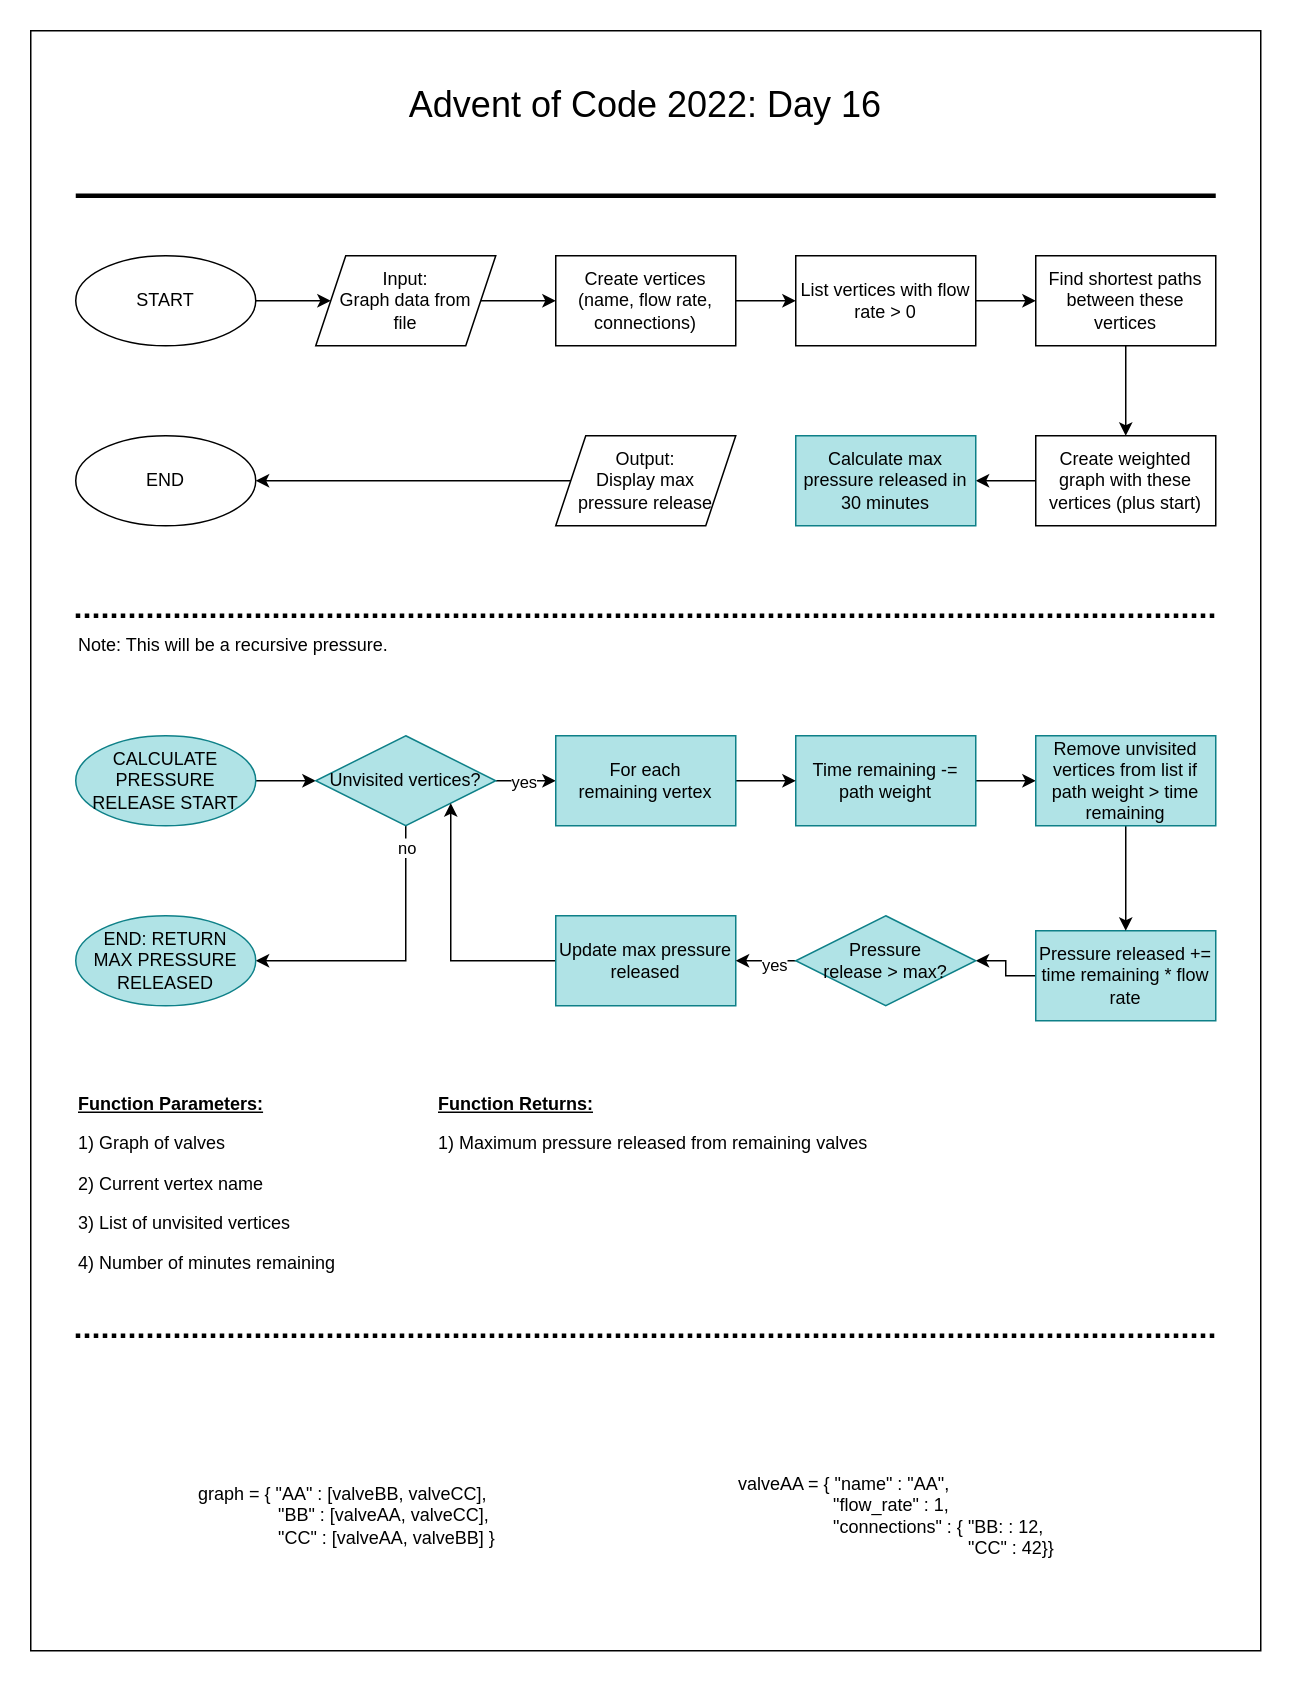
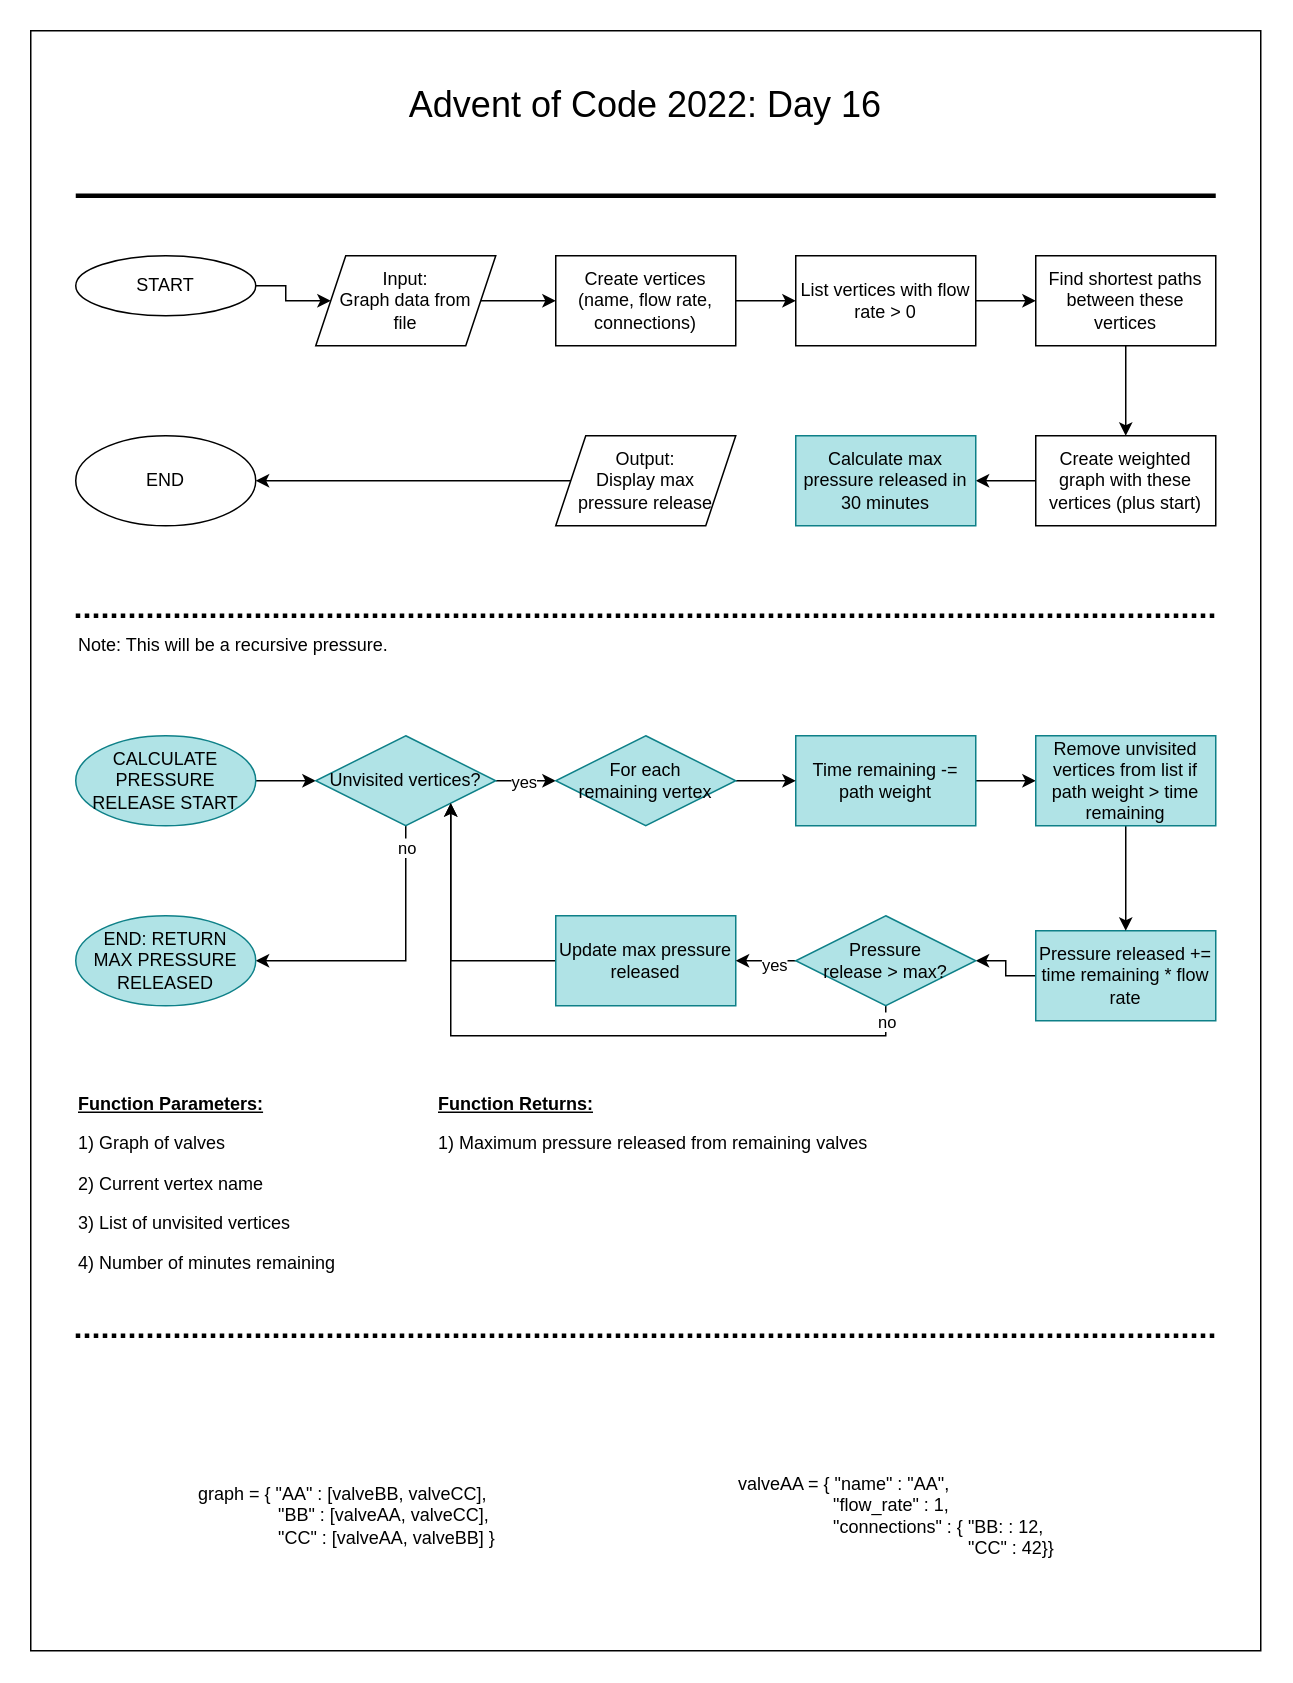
node "START": size 180x90 -> 180x60
node "For each remaining vertex": shape rectangle -> diamond
edge "Pressure release > max?" -> "Unvisited vertices?": added, label "no"
